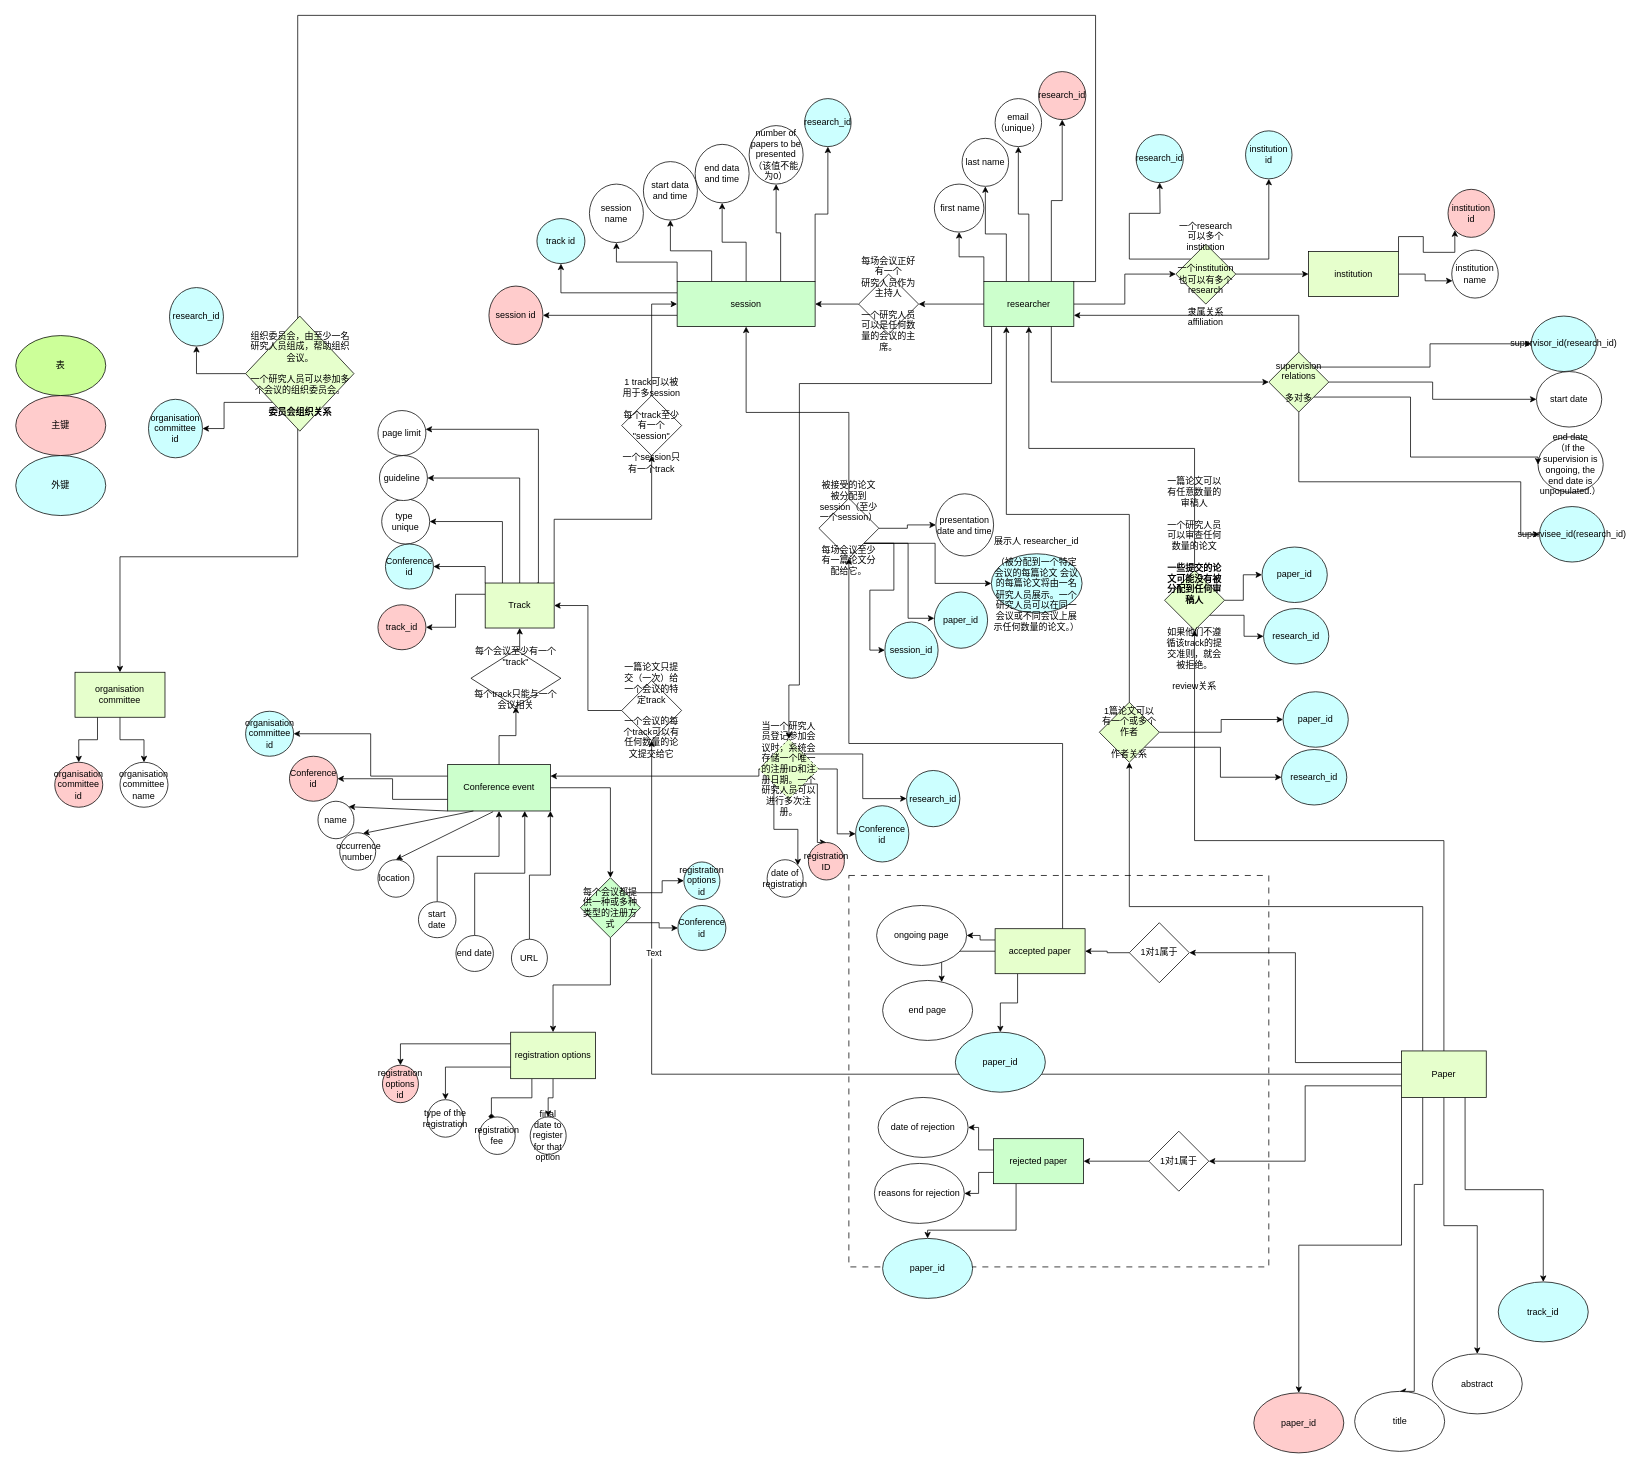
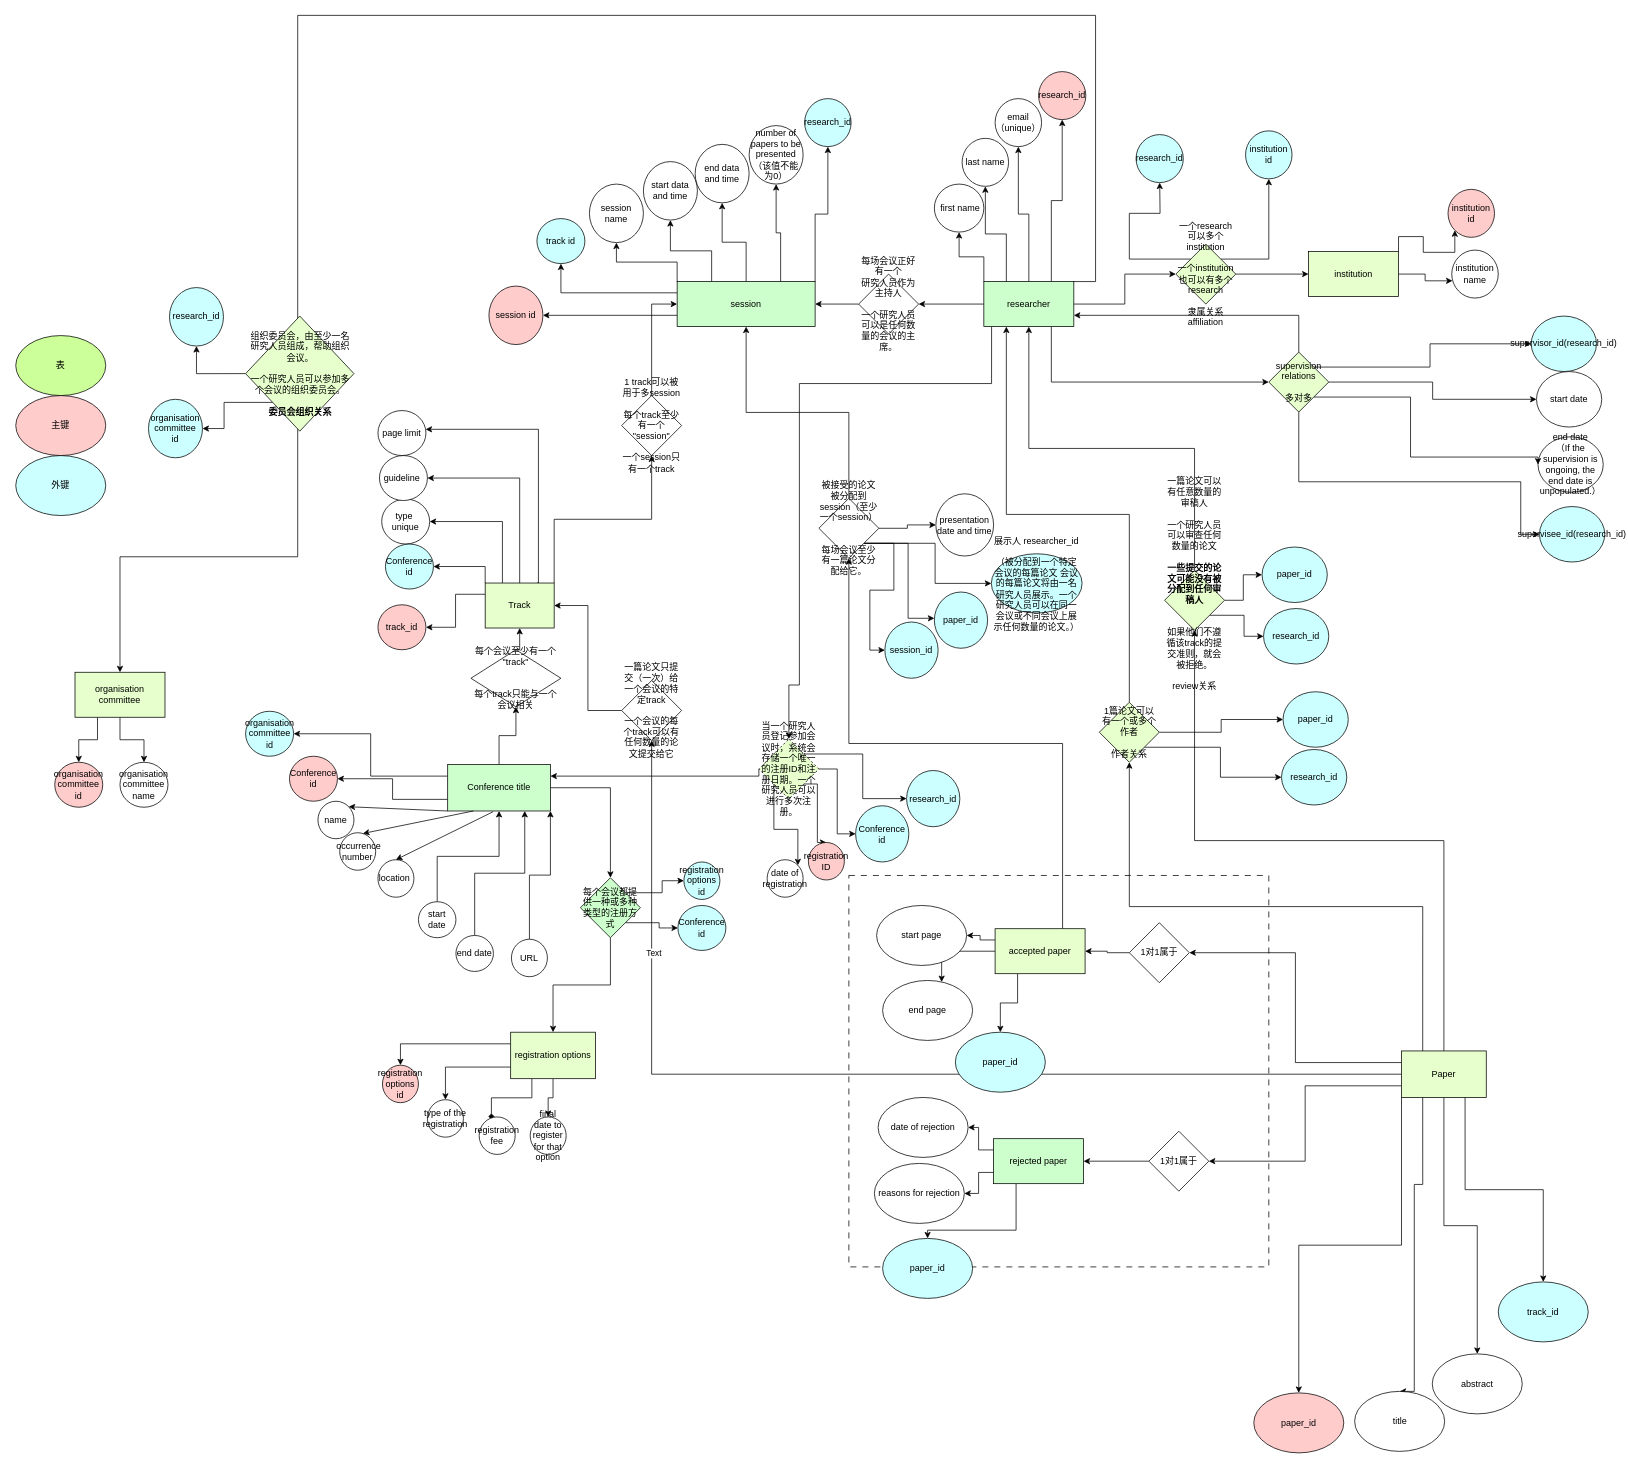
node "Conference event": label "Conference event" -> "Conference title"
node "ongoing page": label "ongoing page" -> "start page"
